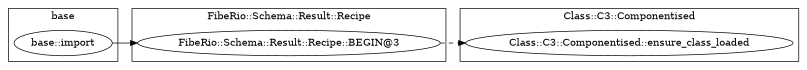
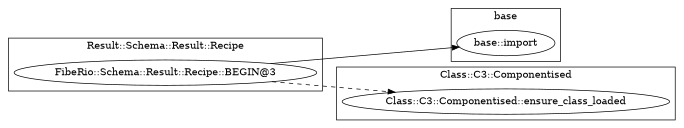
cluster "FibeRio::Schema::Result::Recipe": label "FibeRio::Schema::Result::Recipe" -> "Result::Schema::Result::Recipe"
edge "base::import" -> "FibeRio::Schema::Result::Recipe::BEGIN@3": reversed
